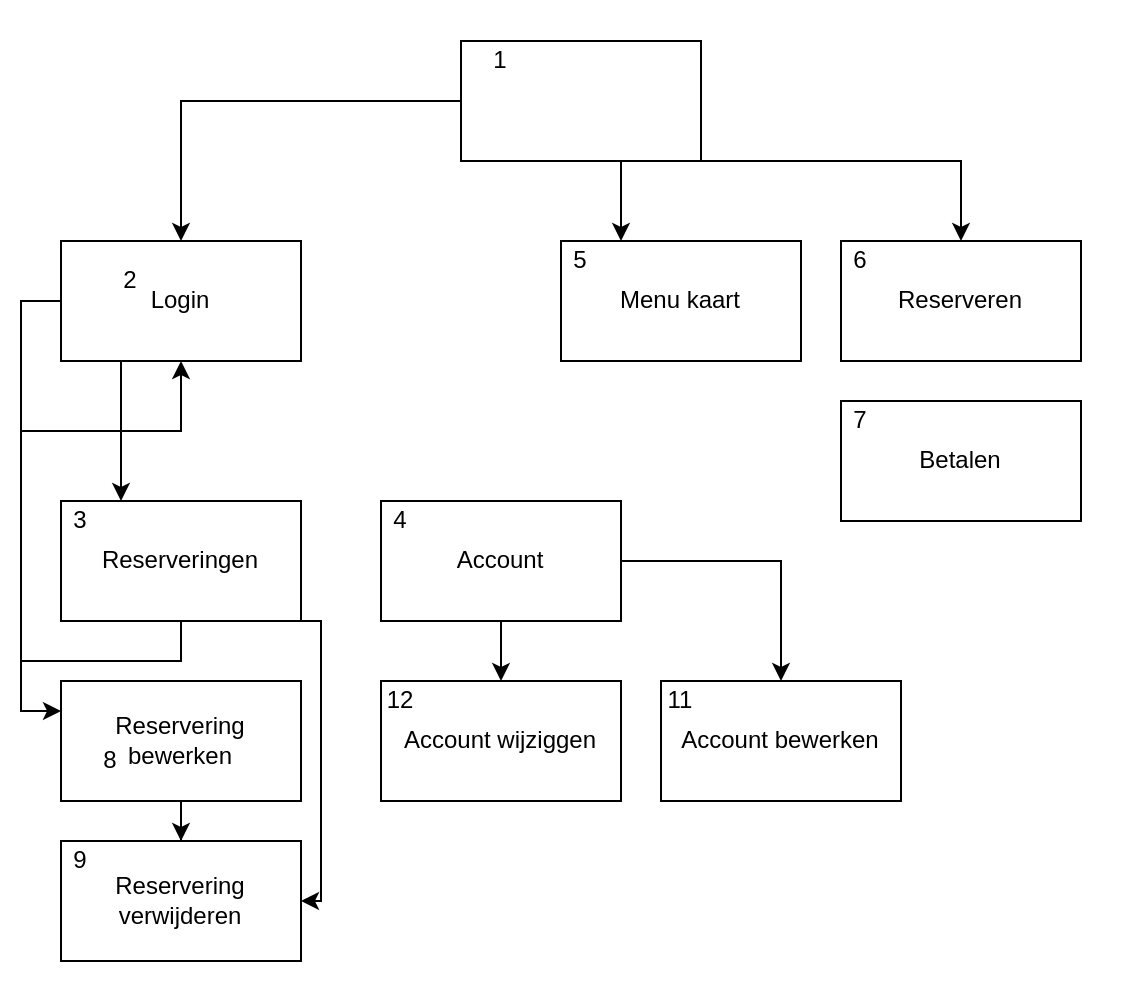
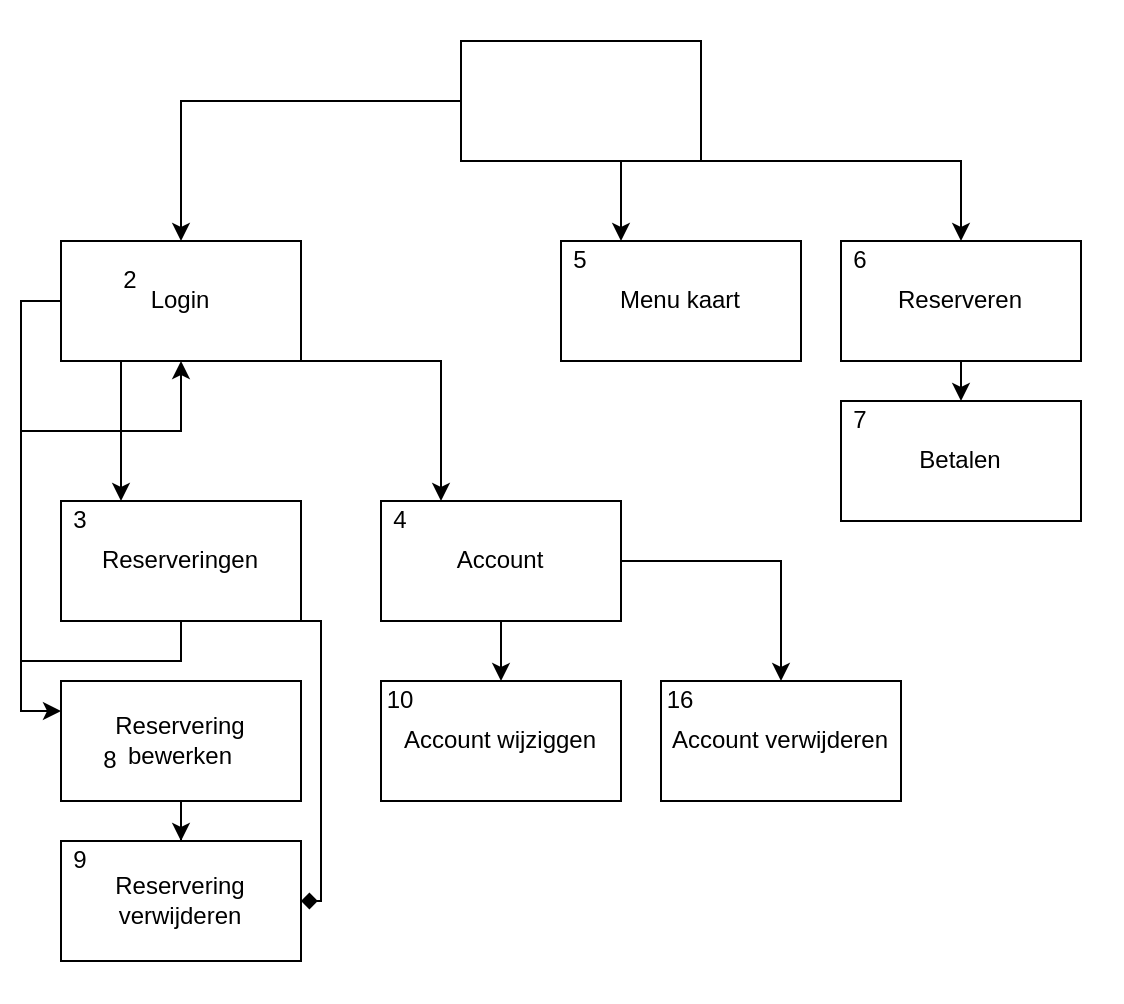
node "1": removed
edge "Login" -> "Account": added
edge "Reserveren" -> "Betalen": added
node "12": label "12" -> "10"
node "11": label "11" -> "16"
node "Account bewerken": label "Account bewerken" -> "Account verwijderen"
edge "Reserveringen" -> "Reservering verwijderen": arrowhead classic -> diamond
